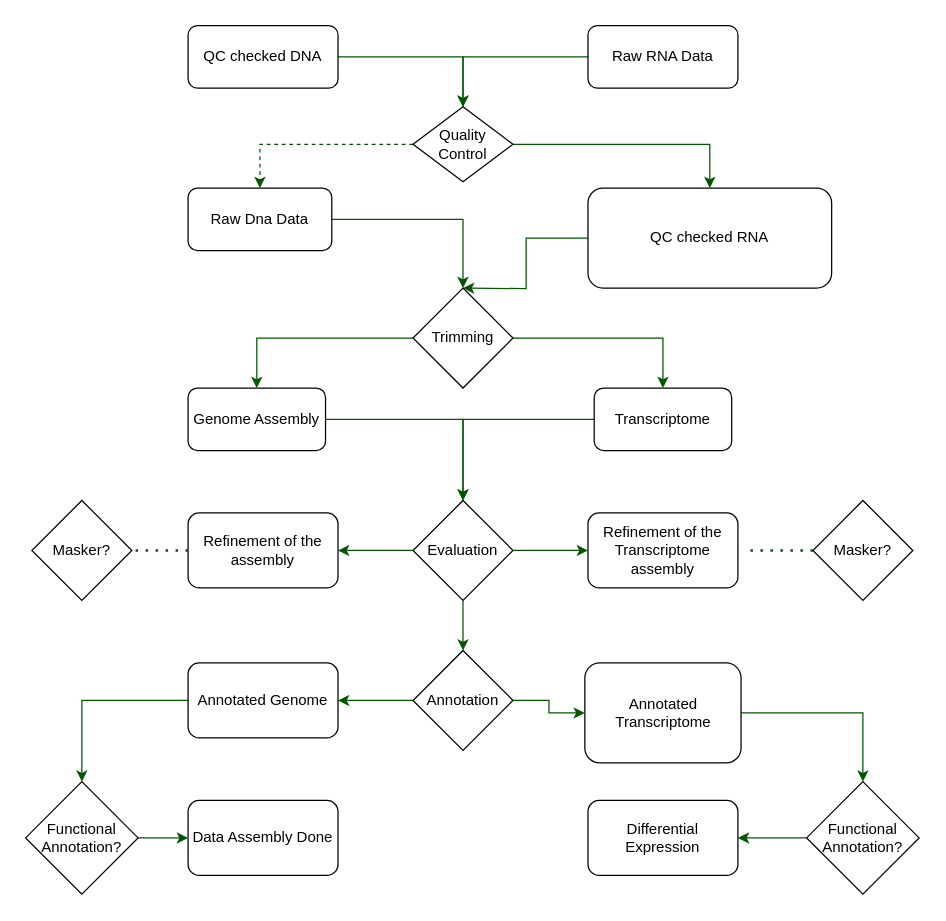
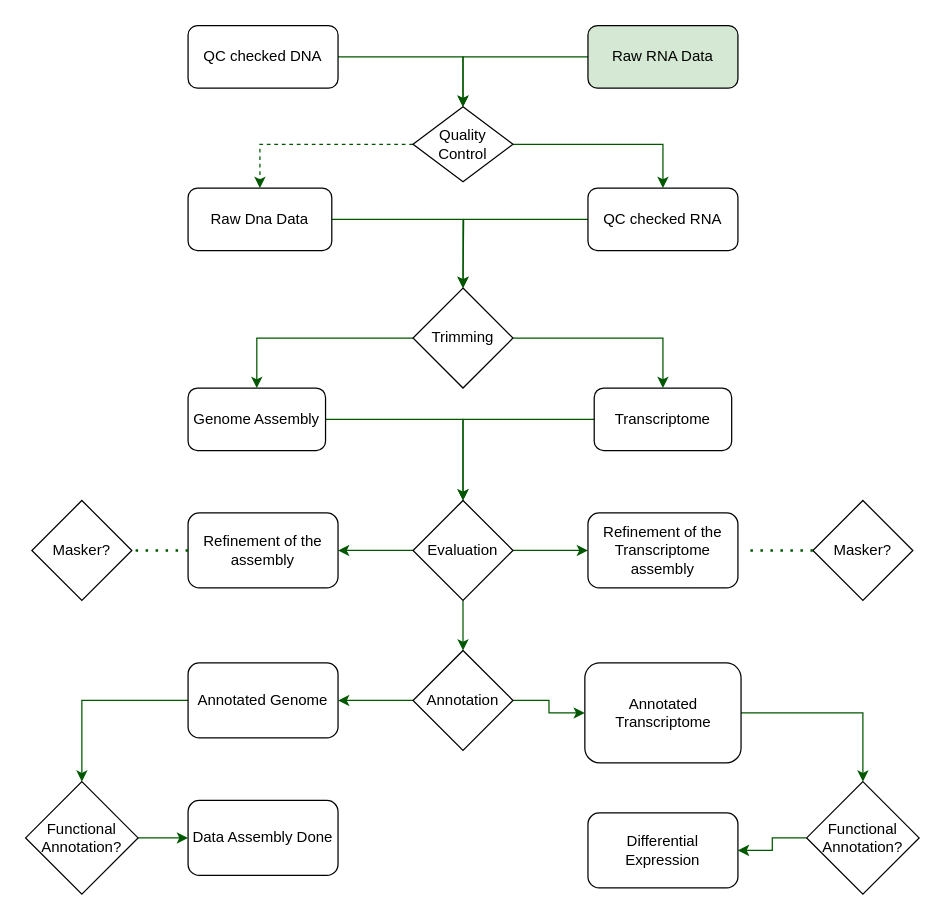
node "Raw RNA Data": fillcolor #ffffff -> #d5e8d4
node "QC checked RNA": size 244x100 -> 150x63
node "Differential Expression": moved (663, 838) -> (663, 851)
